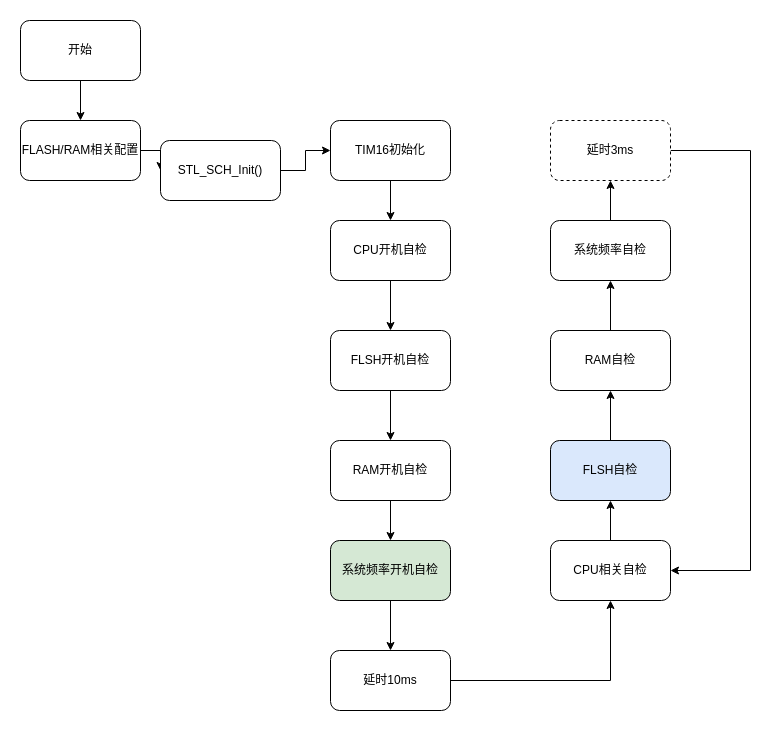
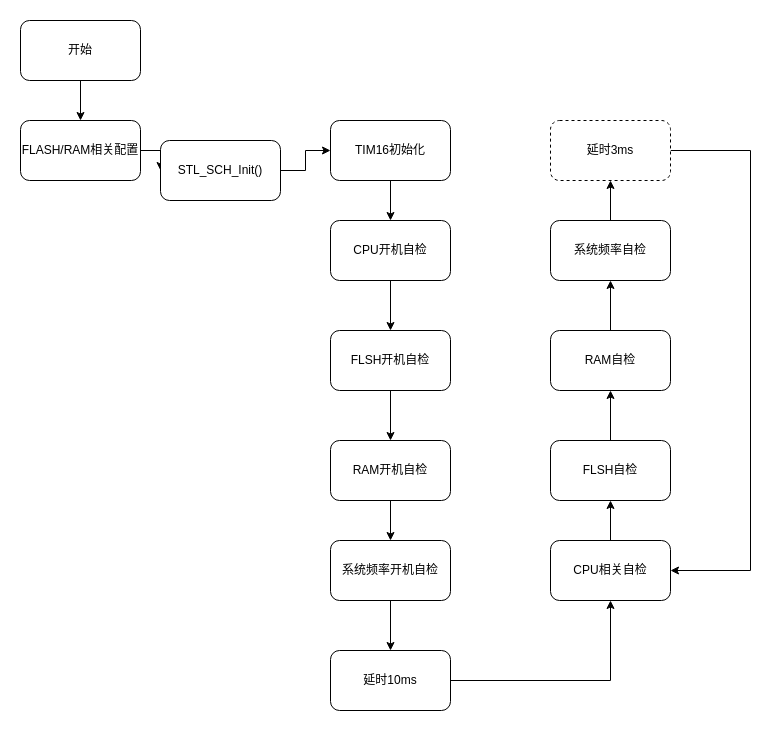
node "FLSH自检": fillcolor #dae8fc -> #ffffff
node "系统频率开机自检": fillcolor #d5e8d4 -> #ffffff
